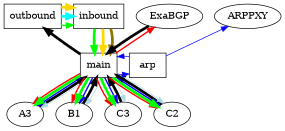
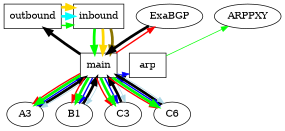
edge "arp" -> "ARPPXY": color blue -> green
edge "arp" -> "main": removed
node "C2": label "C2" -> "C6"
